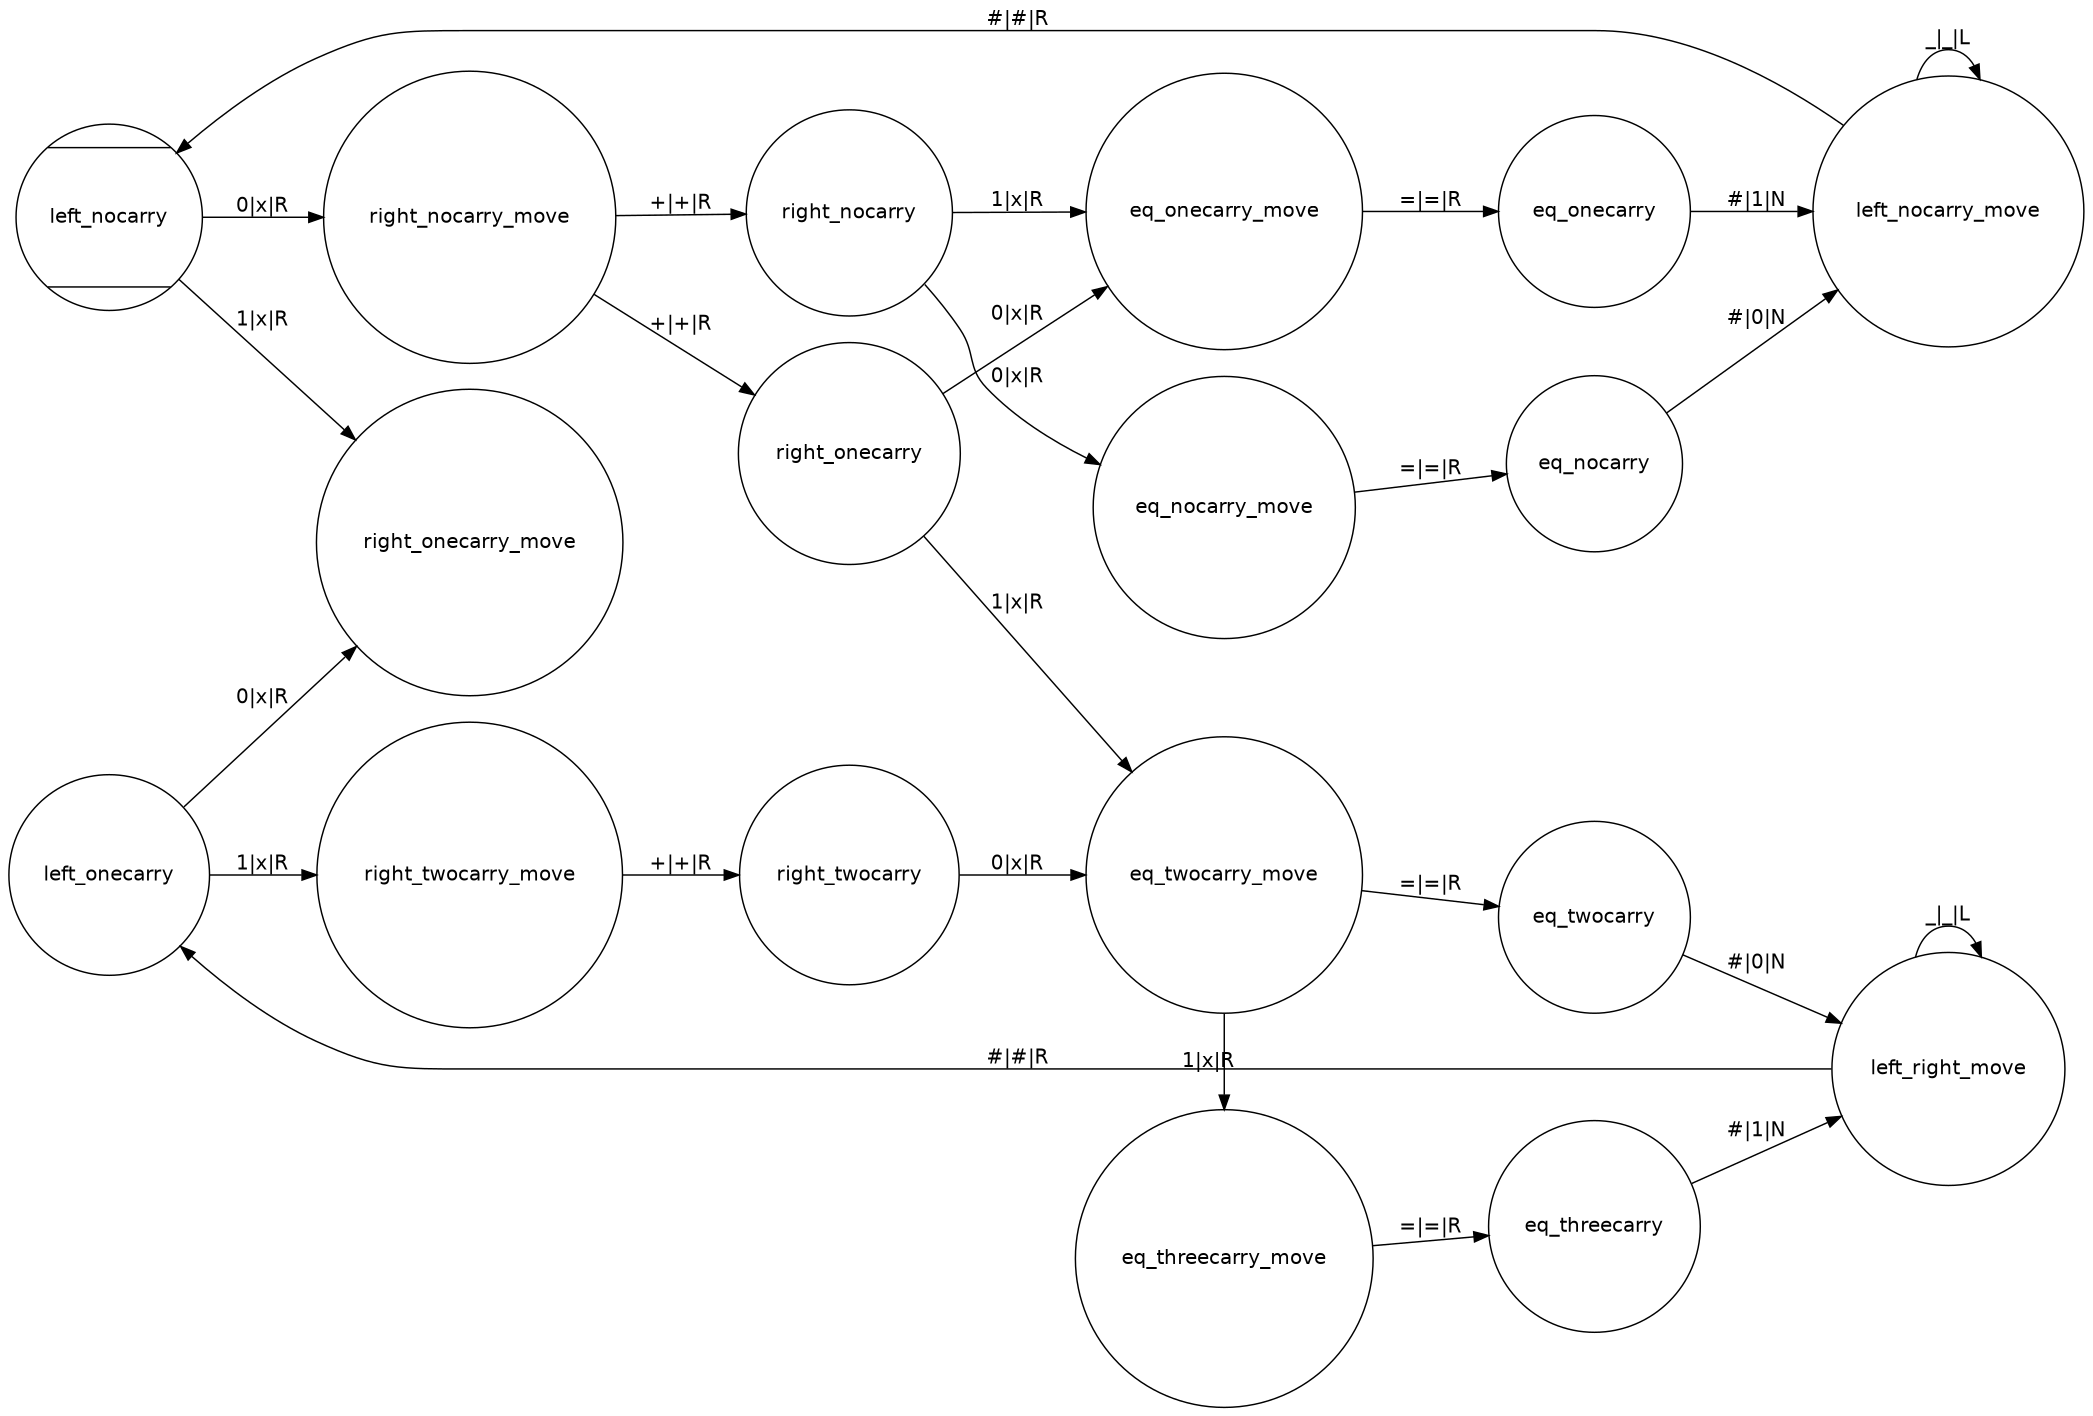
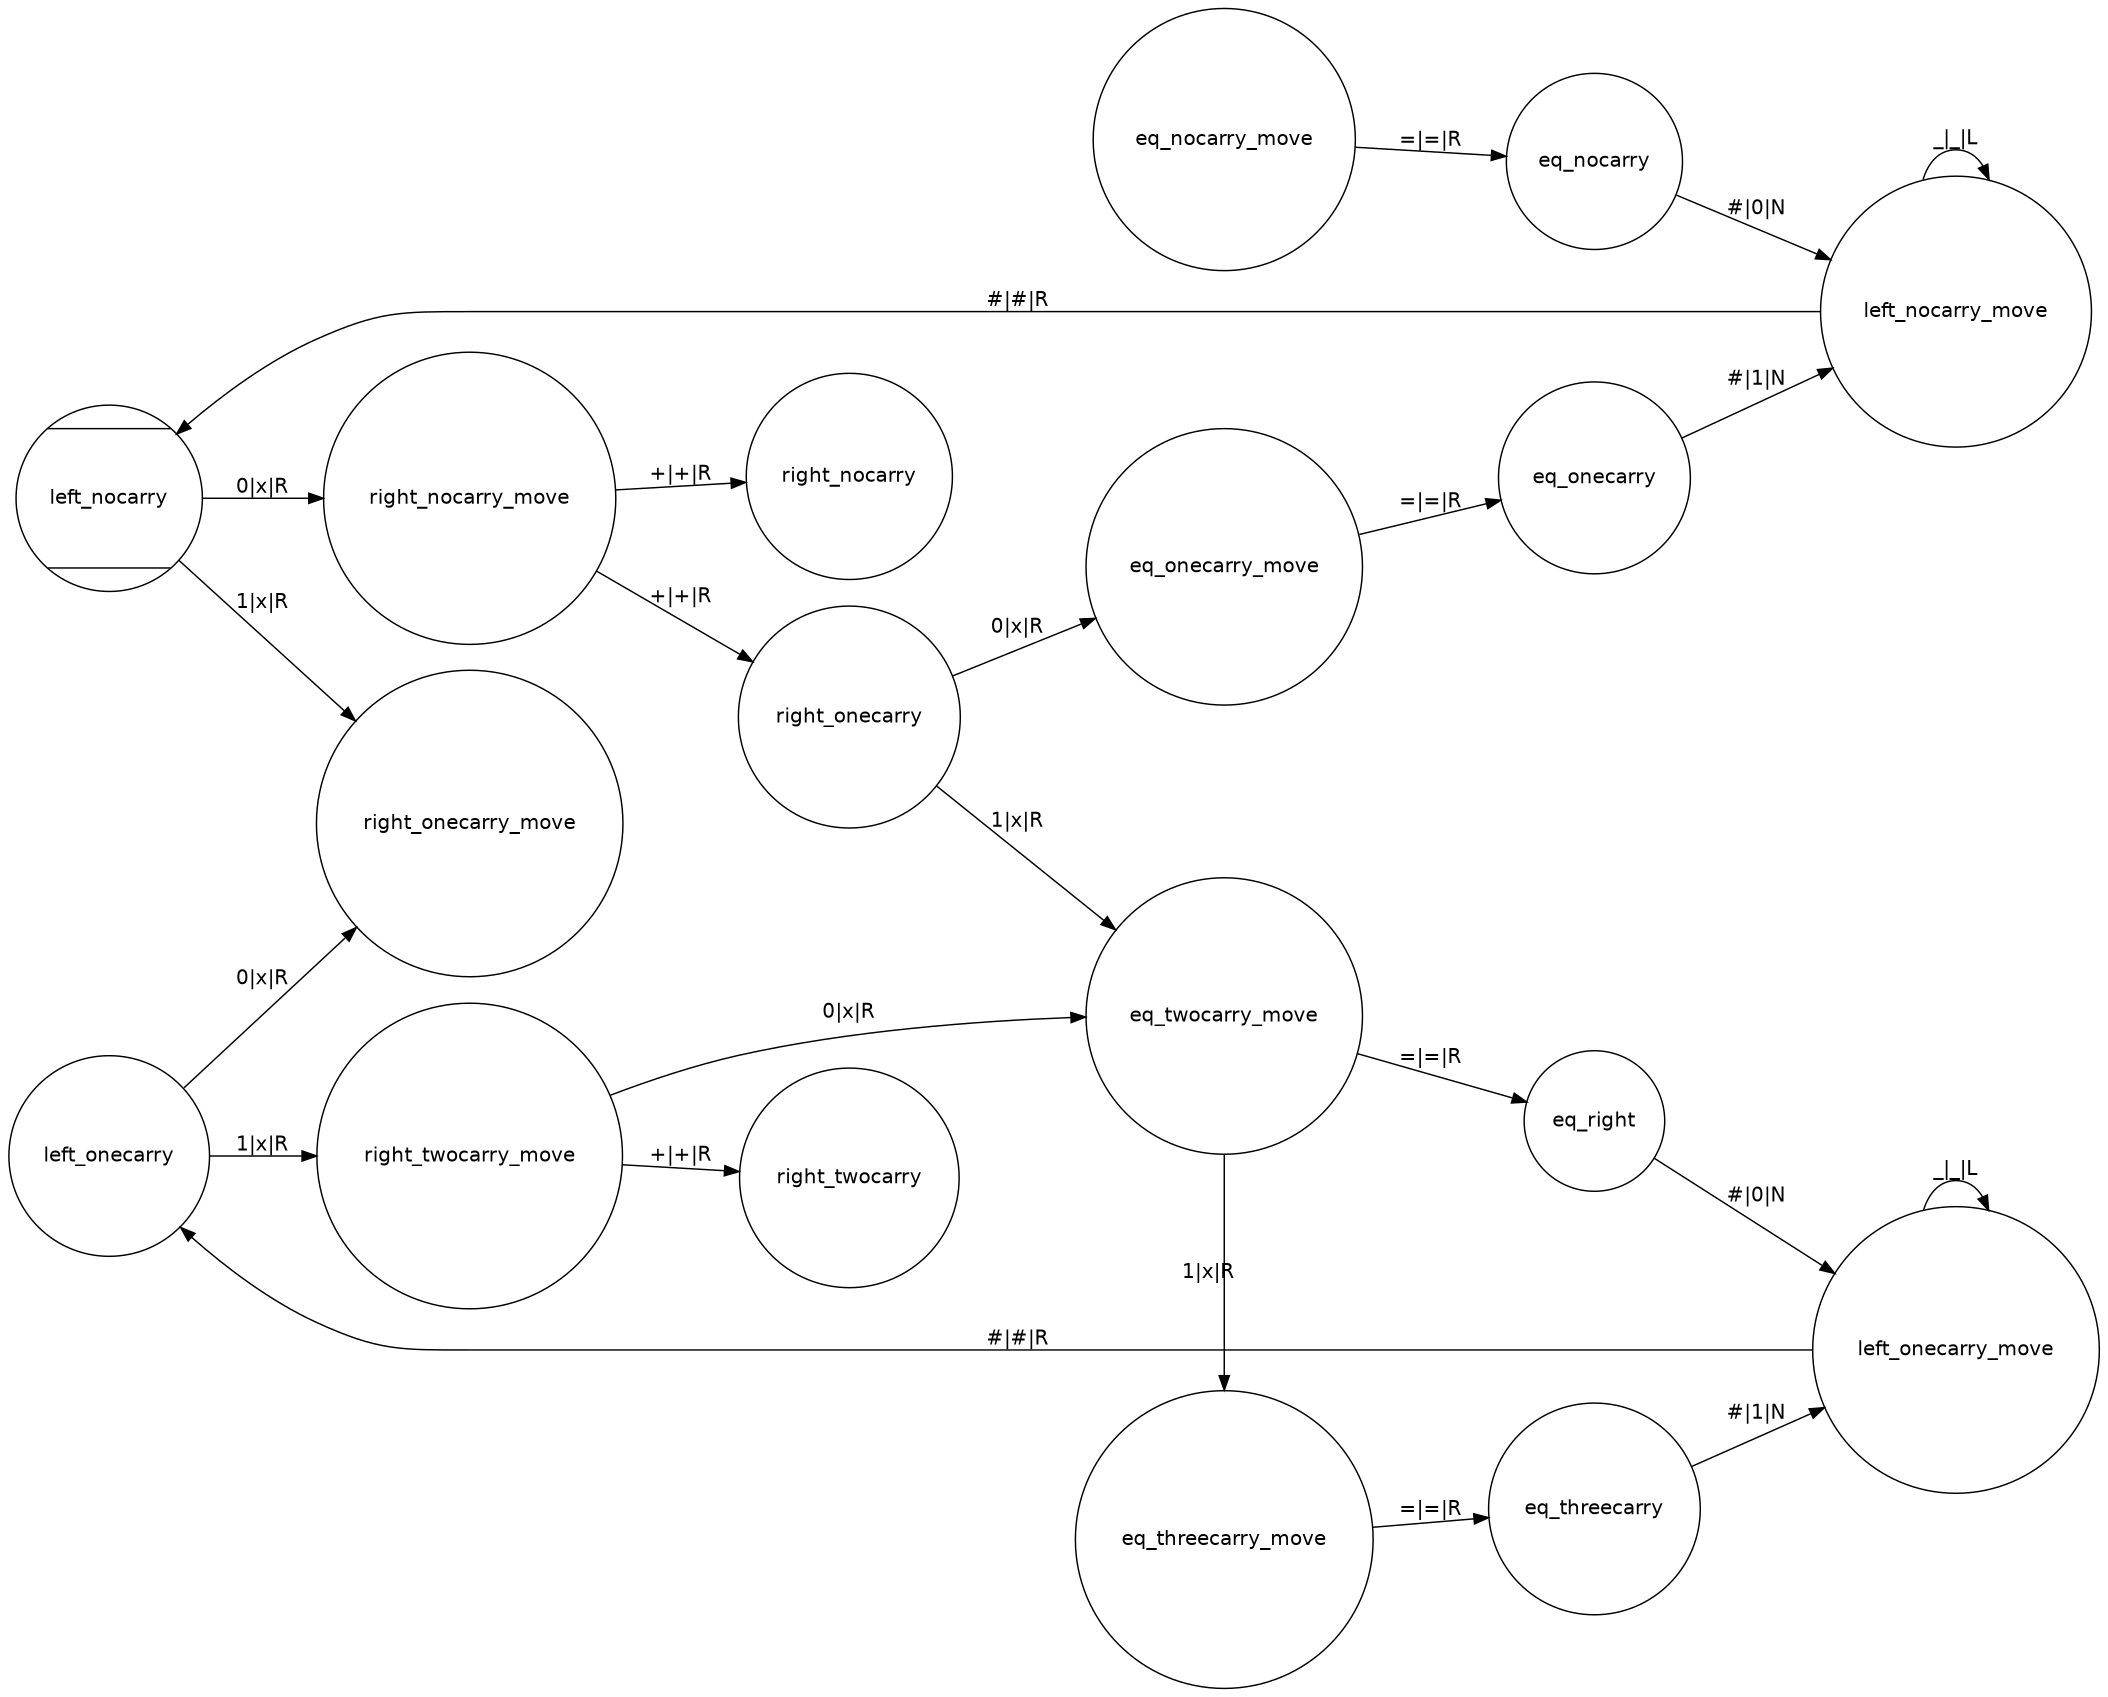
edge "right_nocarry" -> "eq_onecarry_move": removed, label "1|x|R"
edge "right_nocarry" -> "eq_nocarry_move": removed, label "0|x|R"
edge "right_twocarry" -> "eq_twocarry_move": now "right_twocarry_move" -> "eq_twocarry_move"
node "eq_twocarry": label "eq_twocarry" -> "eq_right"
node "left_right_move": label "left_right_move" -> "left_onecarry_move"
